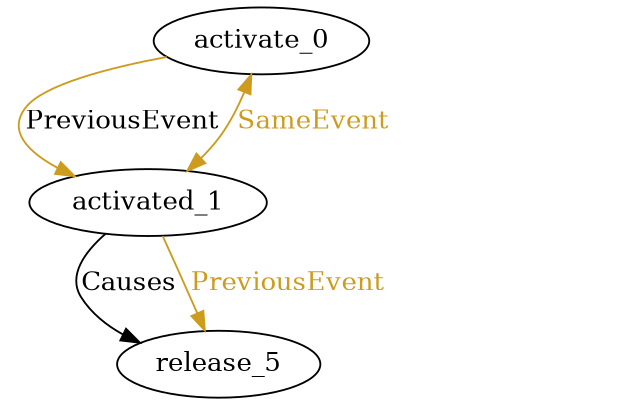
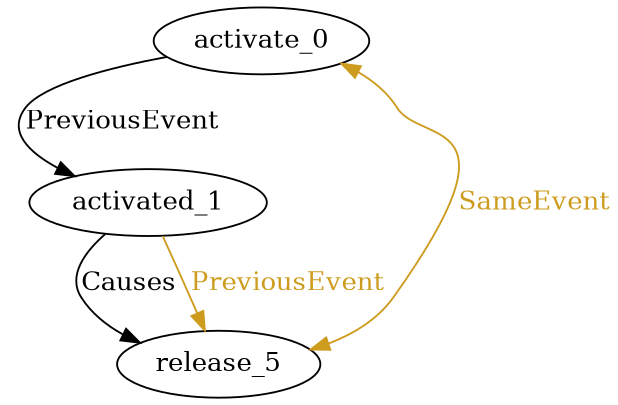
edge "activate_0" -> "activated_1": color goldenrod3 -> Black
edge "activate_0" -- "activated_1": now "activate_0" -- "release_5"
